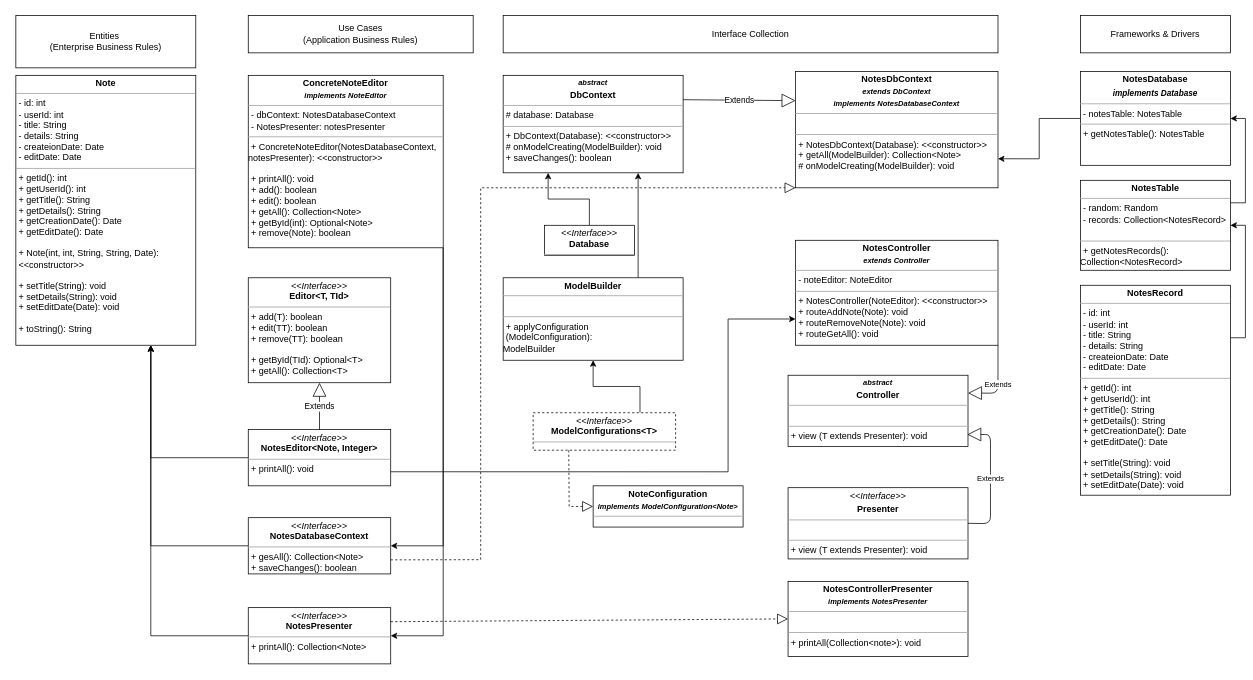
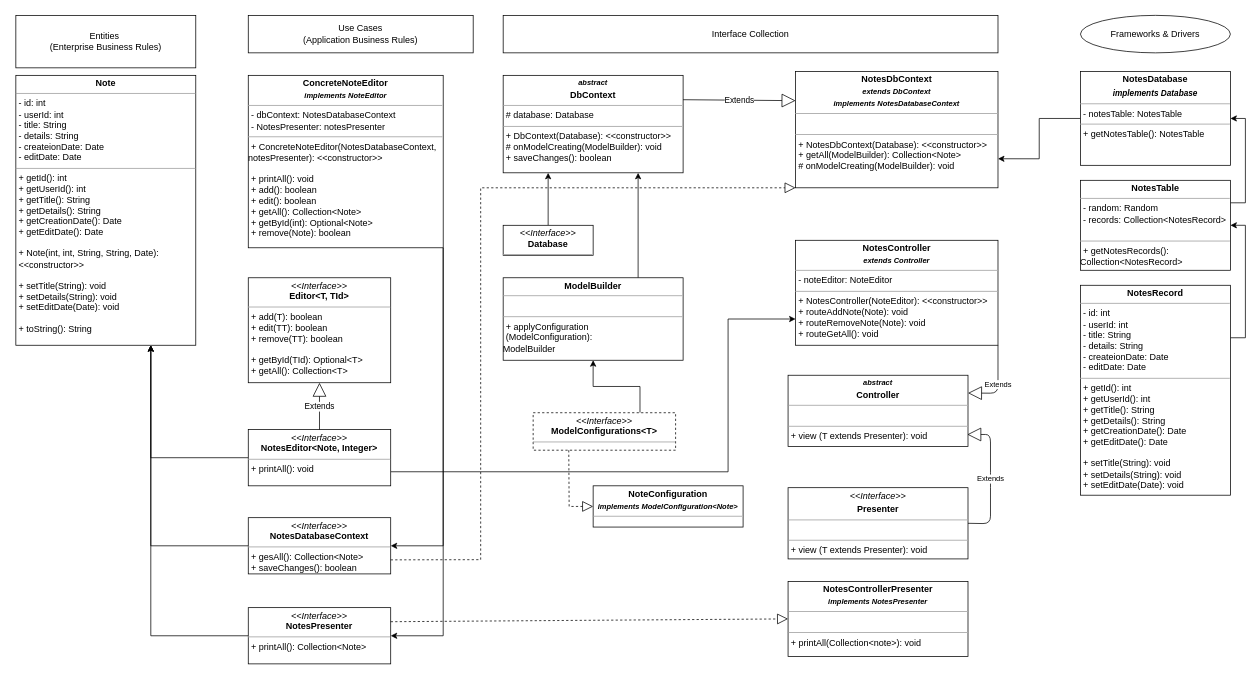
node "Frameworks & Drivers": shape rectangle -> ellipse
node "<<Interface>> Database": moved (589, 240) -> (548, 240)
